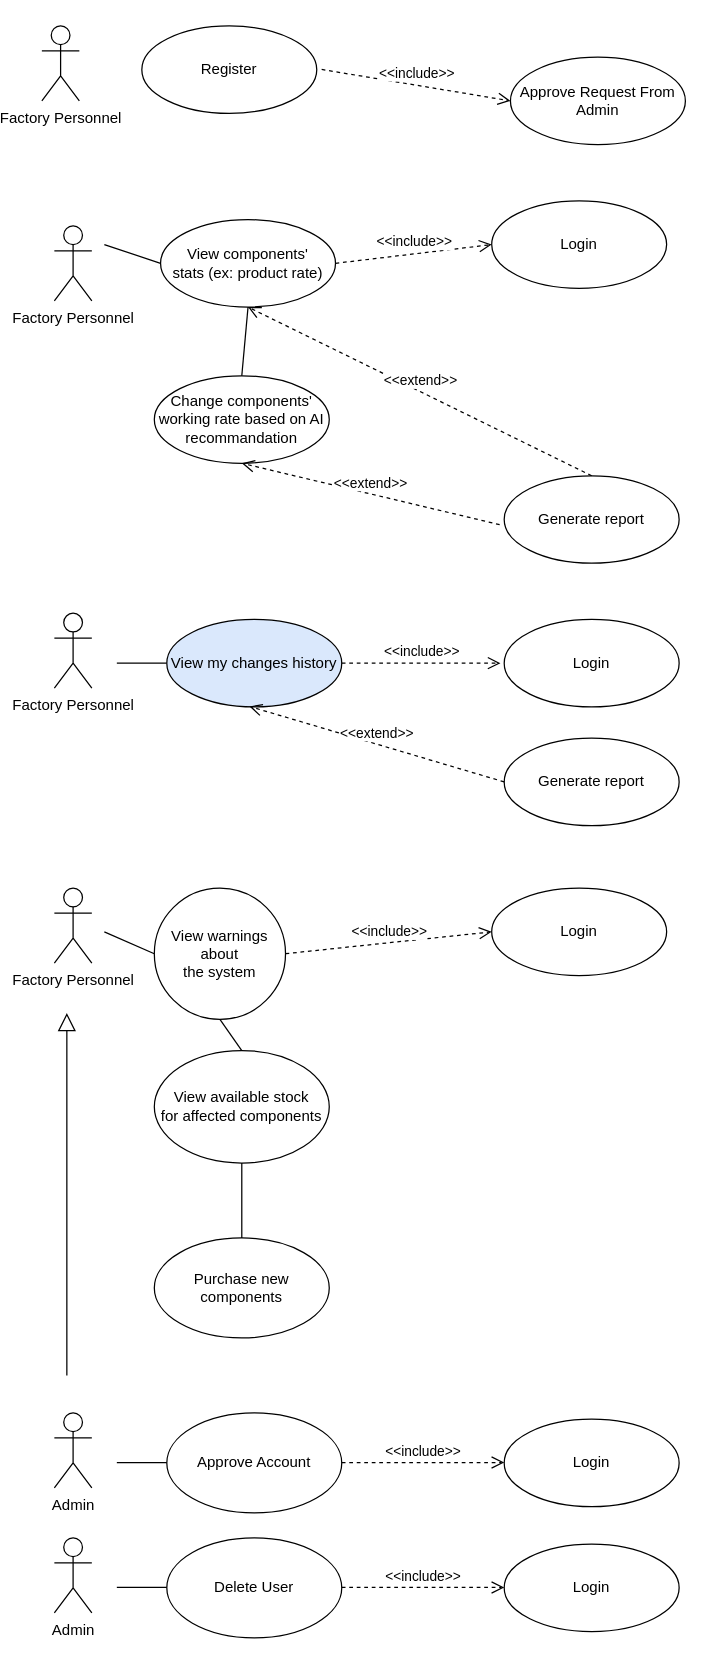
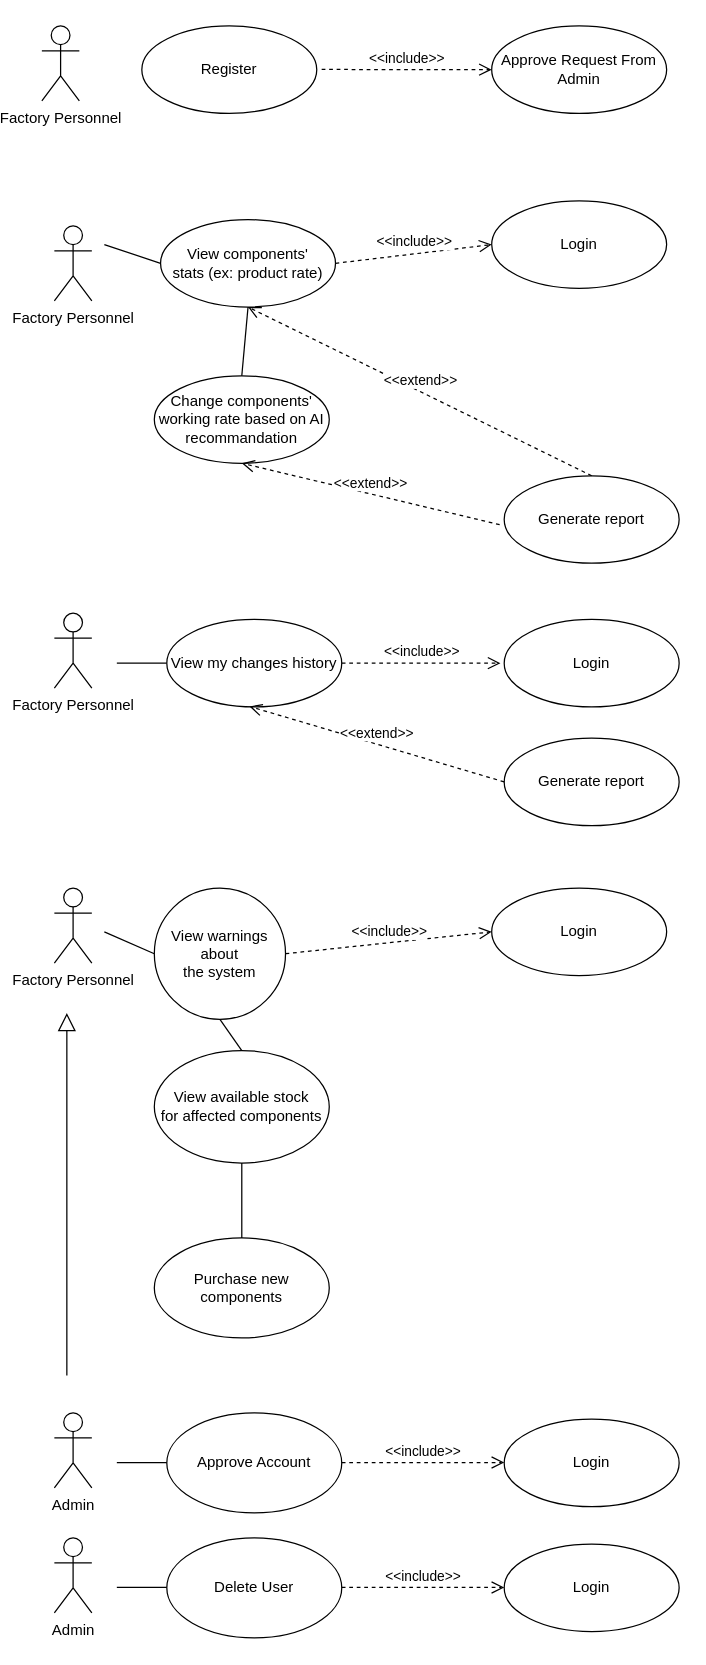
node "Approve Request From Admin": moved (598, 101) -> (579, 69)
node "View my changes history": fillcolor #dae8fc -> #ffffff
